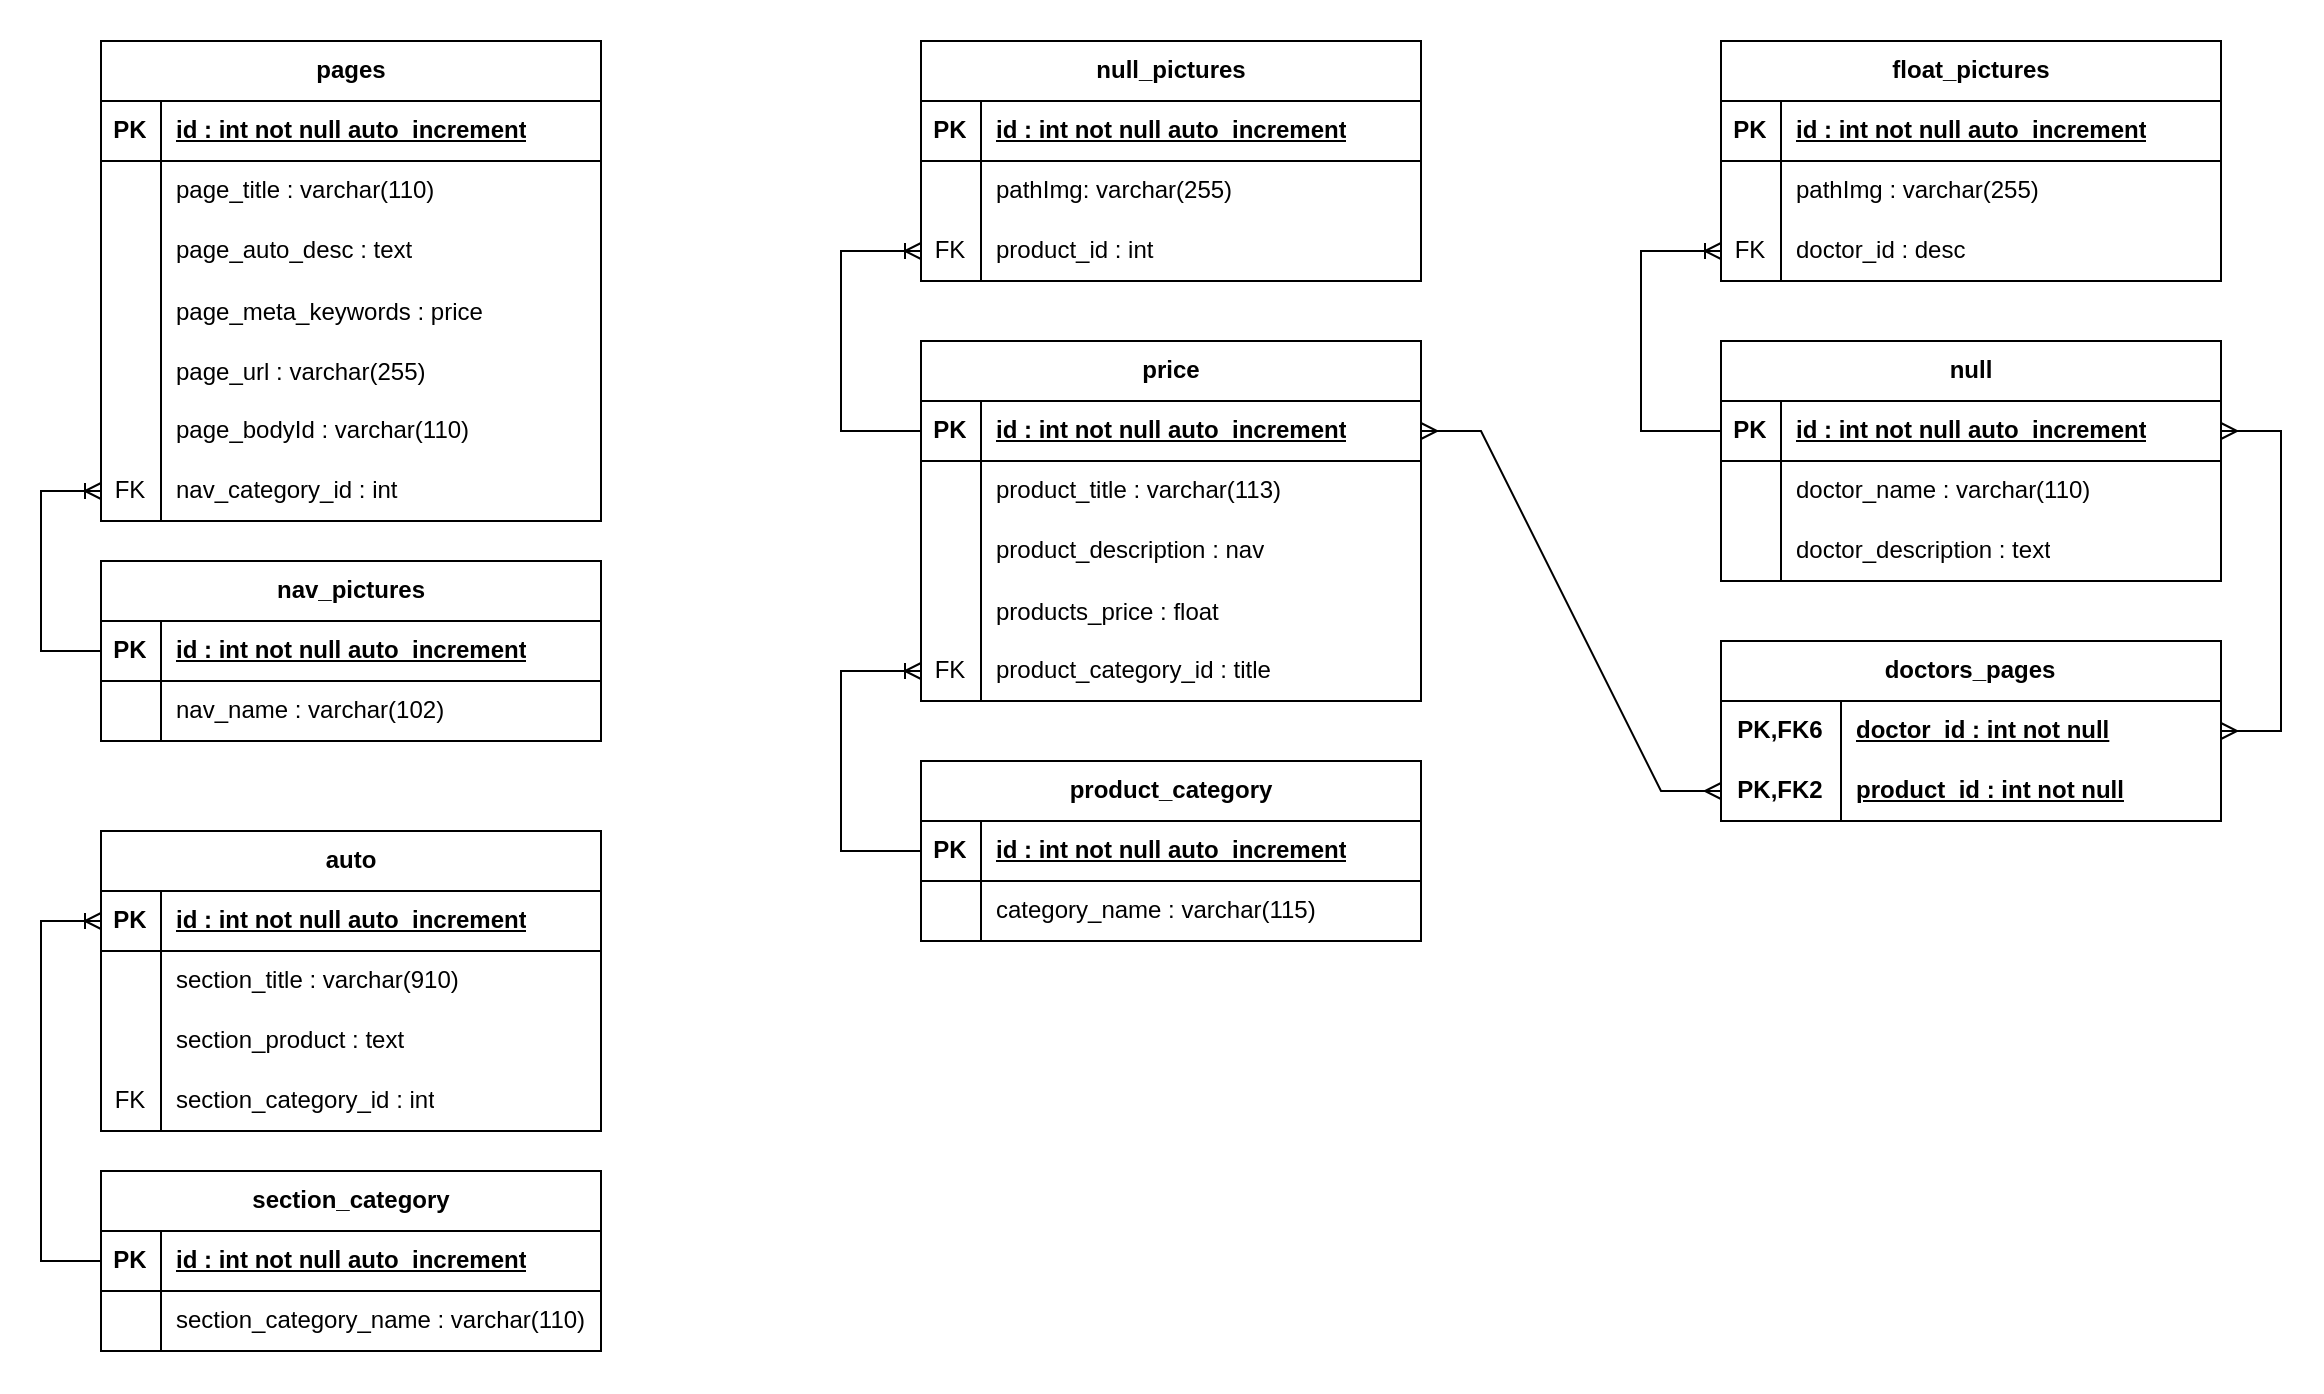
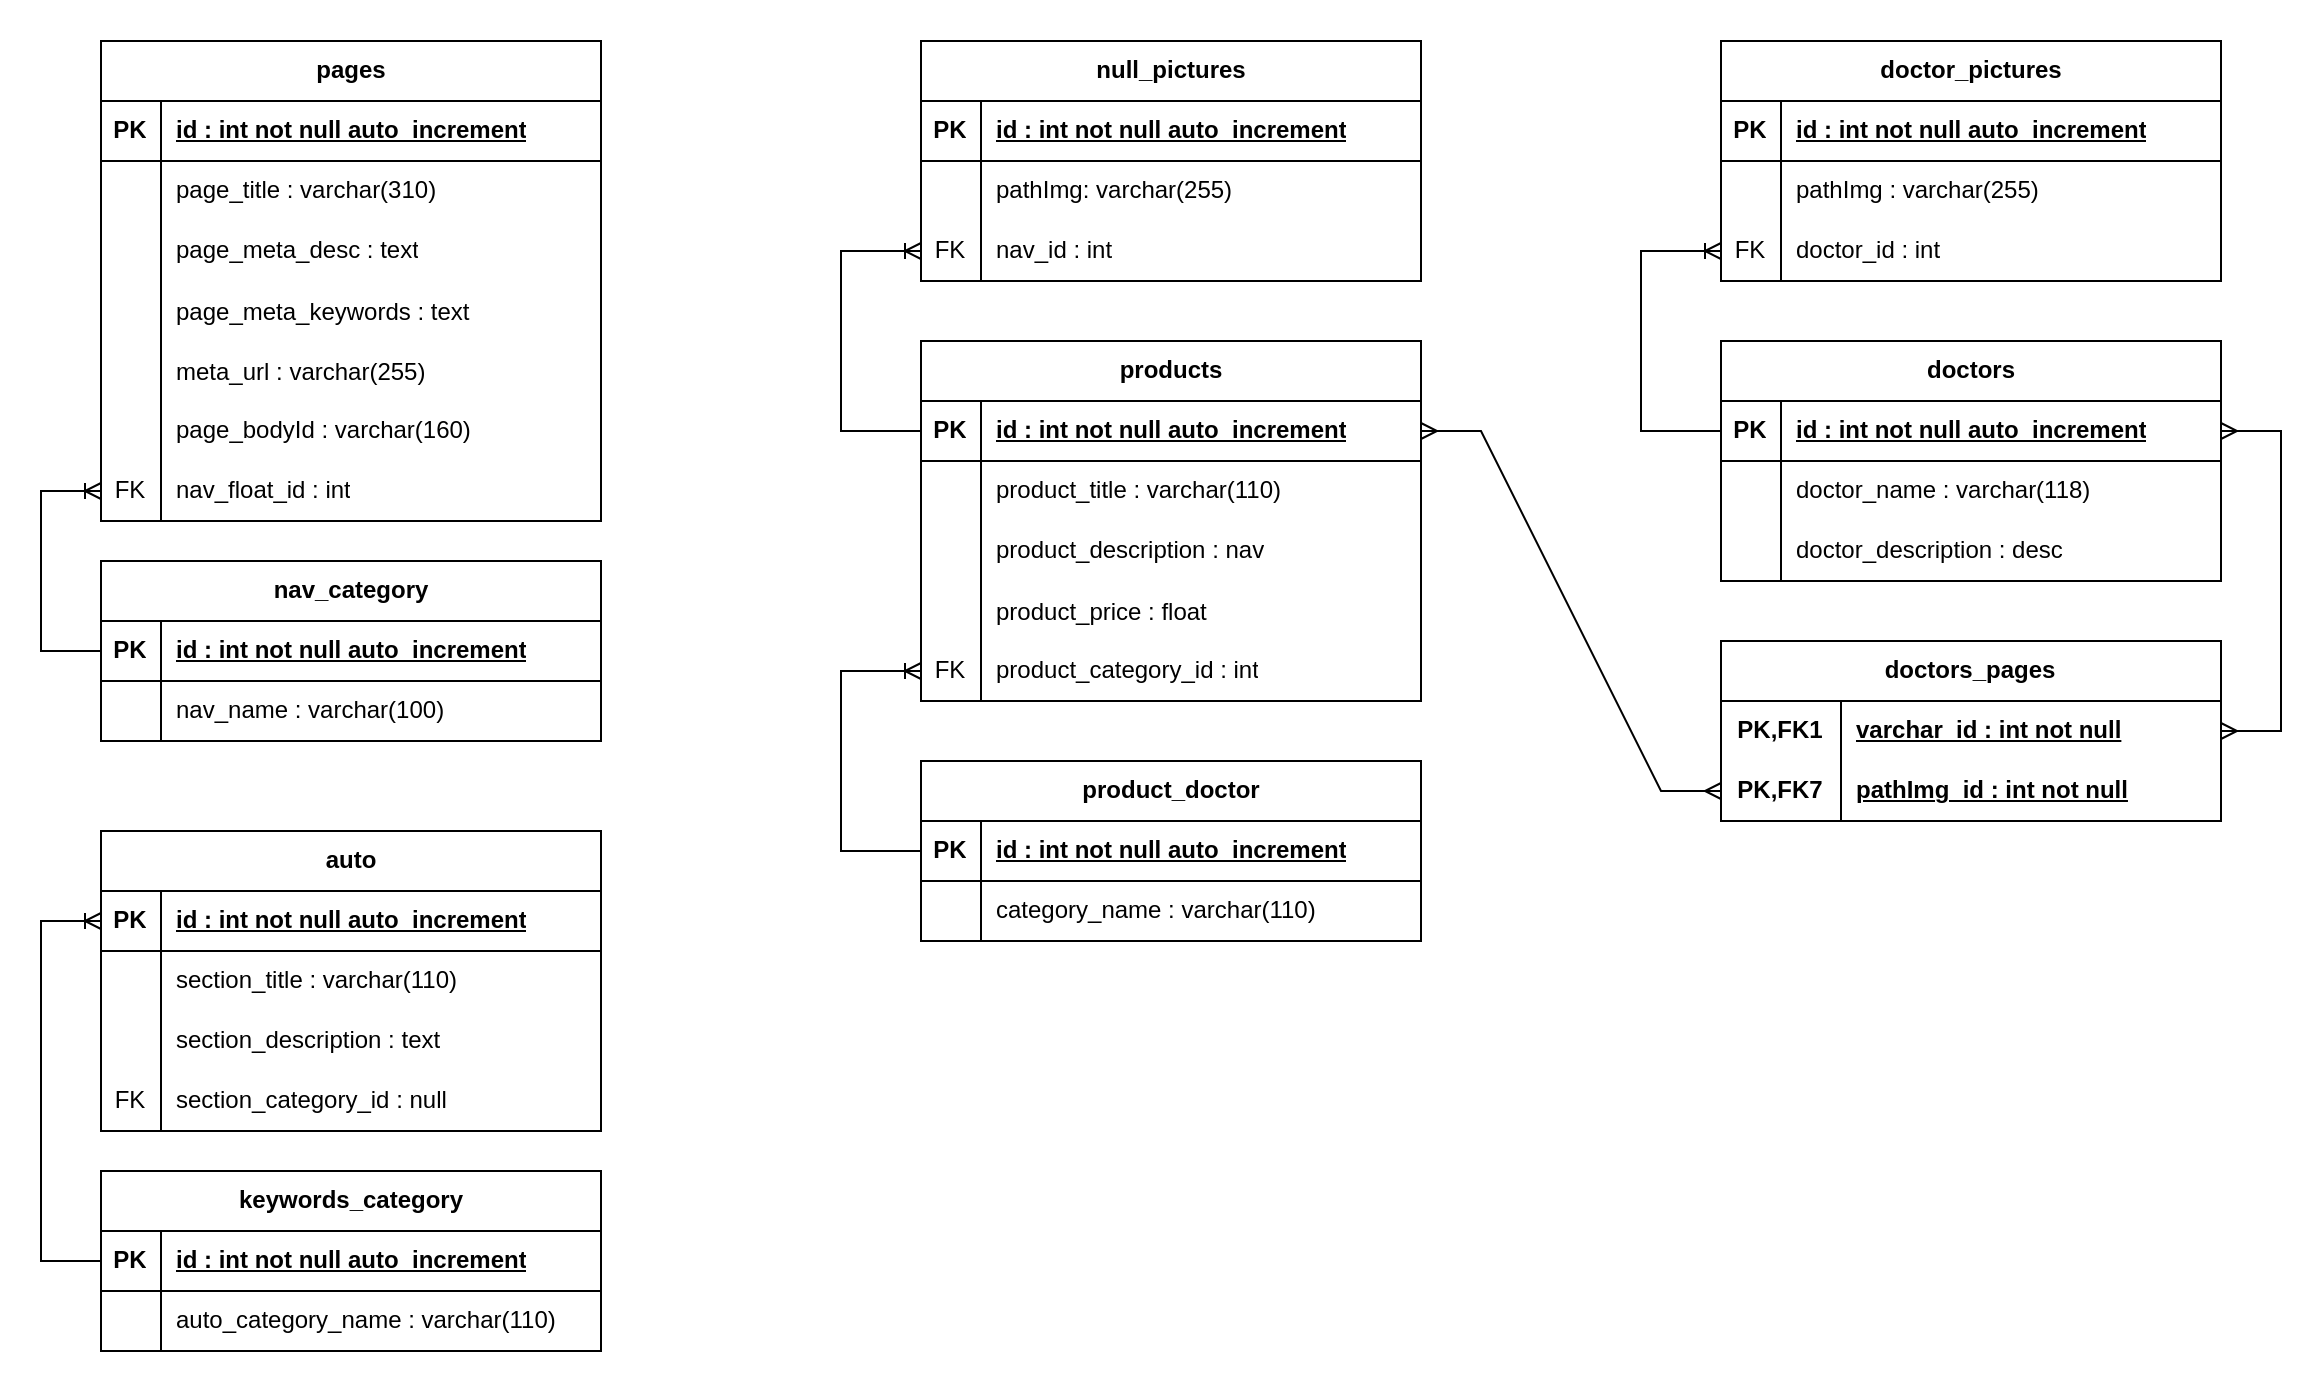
node "float_pictures": label "float_pictures" -> "doctor_pictures"
node "page_title : varchar(110)": label "page_title : varchar(110)" -> "page_title : varchar(310)"
node "page_auto_desc : text": label "page_auto_desc : text" -> "page_meta_desc : text"
node "product_id : int": label "product_id : int" -> "nav_id : int"
node "doctor_id : desc": label "doctor_id : desc" -> "doctor_id : int"
node "page_meta_keywords : price": label "page_meta_keywords : price" -> "page_meta_keywords : text"
node "price": label "price" -> "products"
node "null": label "null" -> "doctors"
node "page_url : varchar(255)": label "page_url : varchar(255)" -> "meta_url : varchar(255)"
node "page_bodyId : varchar(110)": label "page_bodyId : varchar(110)" -> "page_bodyId : varchar(160)"
node "nav_category_id : int": label "nav_category_id : int" -> "nav_float_id : int"
node "product_title : varchar(113)": label "product_title : varchar(113)" -> "product_title : varchar(110)"
node "doctor_name : varchar(110)": label "doctor_name : varchar(110)" -> "doctor_name : varchar(118)"
node "doctor_description : text": label "doctor_description : text" -> "doctor_description : desc"
node "nav_pictures": label "nav_pictures" -> "nav_category"
node "products_price : float": label "products_price : float" -> "product_price : float"
node "product_category_id : title": label "product_category_id : title" -> "product_category_id : int"
node "nav_name : varchar(102)": label "nav_name : varchar(102)" -> "nav_name : varchar(100)"
node "PK,FK6": label "PK,FK6" -> "PK,FK1"
node "doctor_id : int not null": label "doctor_id : int not null" -> "varchar_id : int not null"
node "product_category": label "product_category" -> "product_doctor"
node "PK,FK2": label "PK,FK2" -> "PK,FK7"
node "product_id : int not null": label "product_id : int not null" -> "pathImg_id : int not null"
node "category_name : varchar(115)": label "category_name : varchar(115)" -> "category_name : varchar(110)"
node "section_title : varchar(910)": label "section_title : varchar(910)" -> "section_title : varchar(110)"
node "section_product : text": label "section_product : text" -> "section_description : text"
node "section_category_id : int": label "section_category_id : int" -> "section_category_id : null"
node "section_category": label "section_category" -> "keywords_category"
node "section_category_name : varchar(110)": label "section_category_name : varchar(110)" -> "auto_category_name : varchar(110)"
